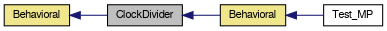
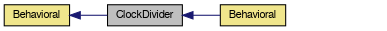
node "Test_MP": removed
